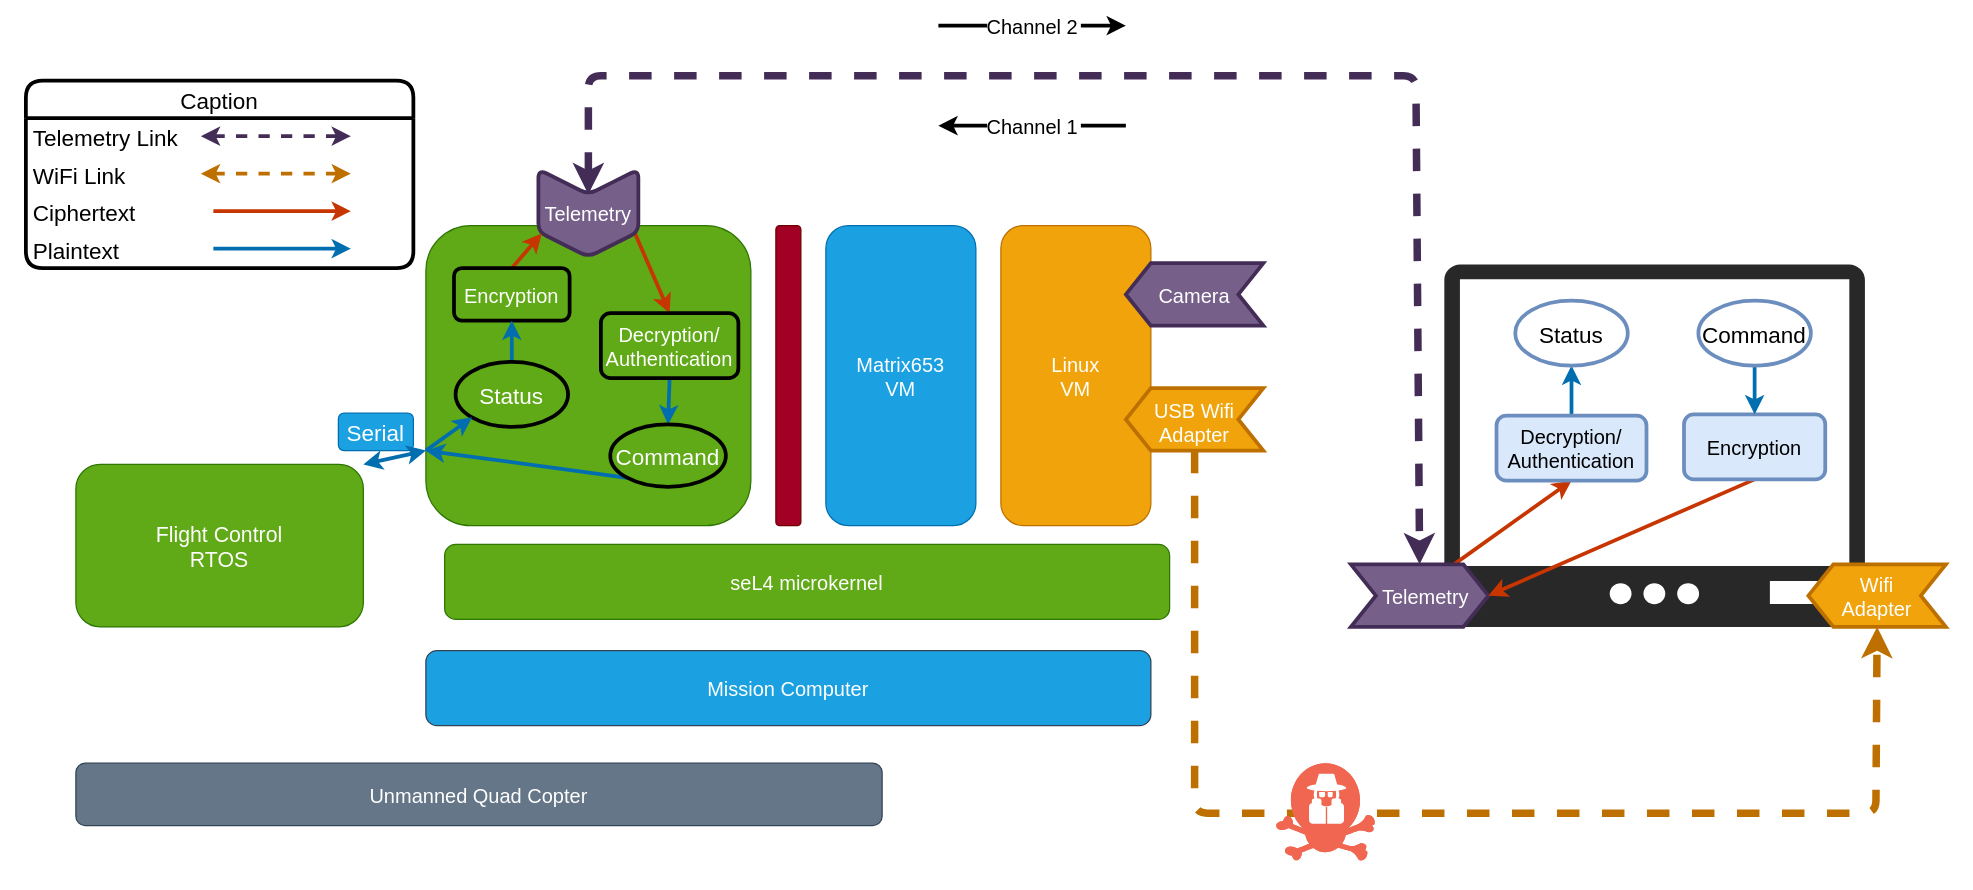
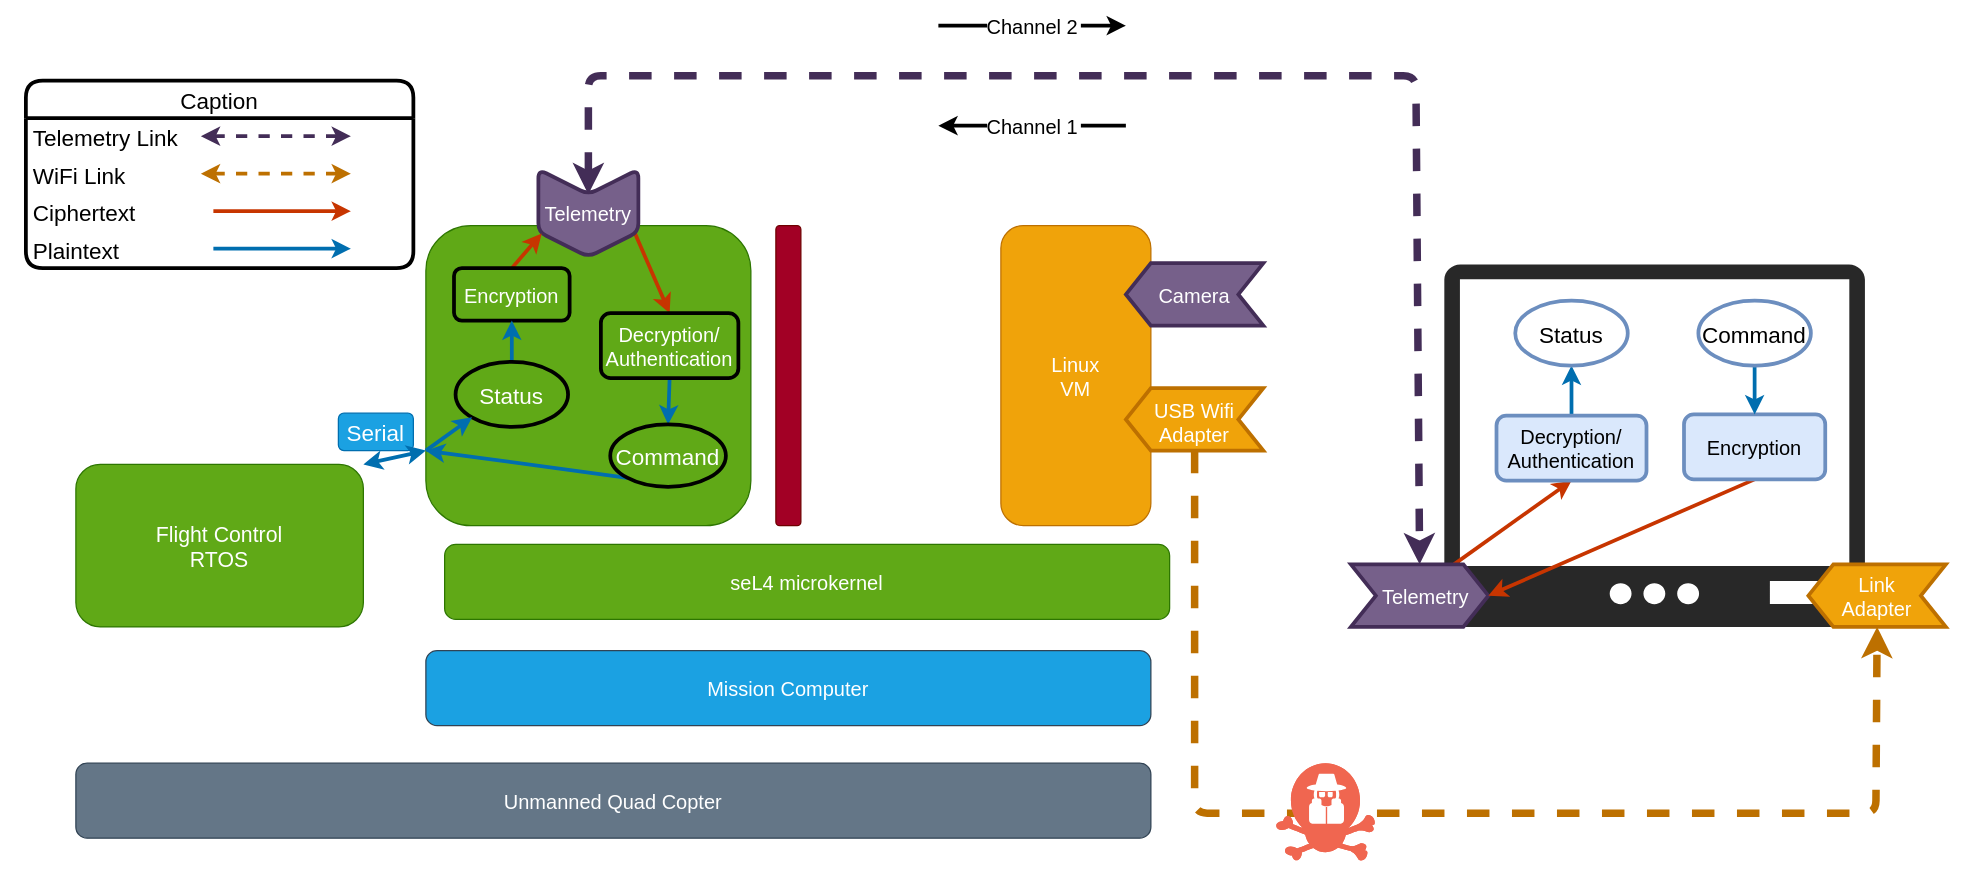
node "Matrix653 VM": removed
node "Wifi Adapter": label "Wifi Adapter" -> "Link Adapter"
node "Unmanned Quad Copter": size 806x63 -> 1075x75
